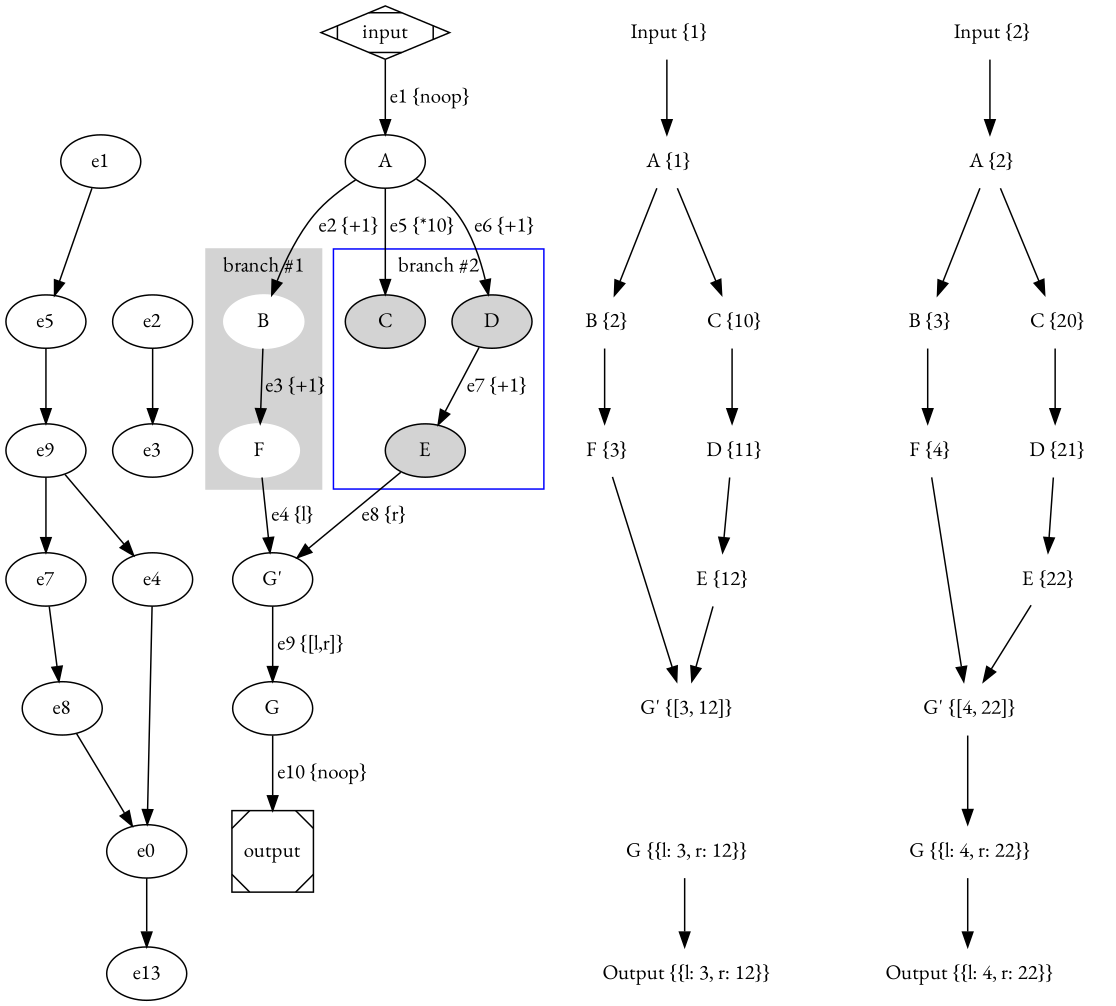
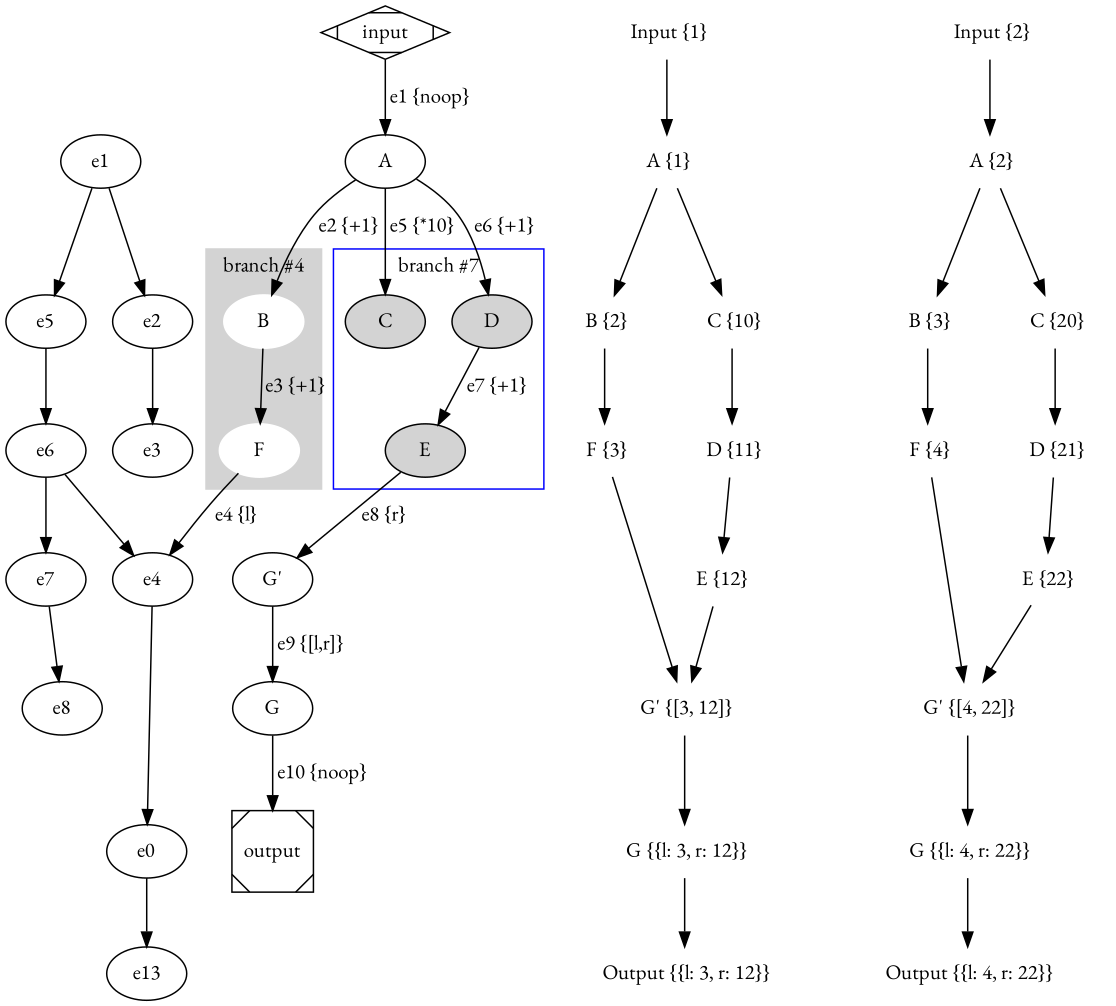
edge "e1" -> "e2": added
cluster "branch #1": label "branch #1" -> "branch #4"
cluster "branch #2": label "branch #2" -> "branch #7"
node "e9": label "e9" -> "e6"
edge "F" -> "G'": now "F" -> "e4"
edge "G' {[3, 12]}" -> "G {{l: 3, r: 12}}": added
edge "e8" -> "e0": removed
